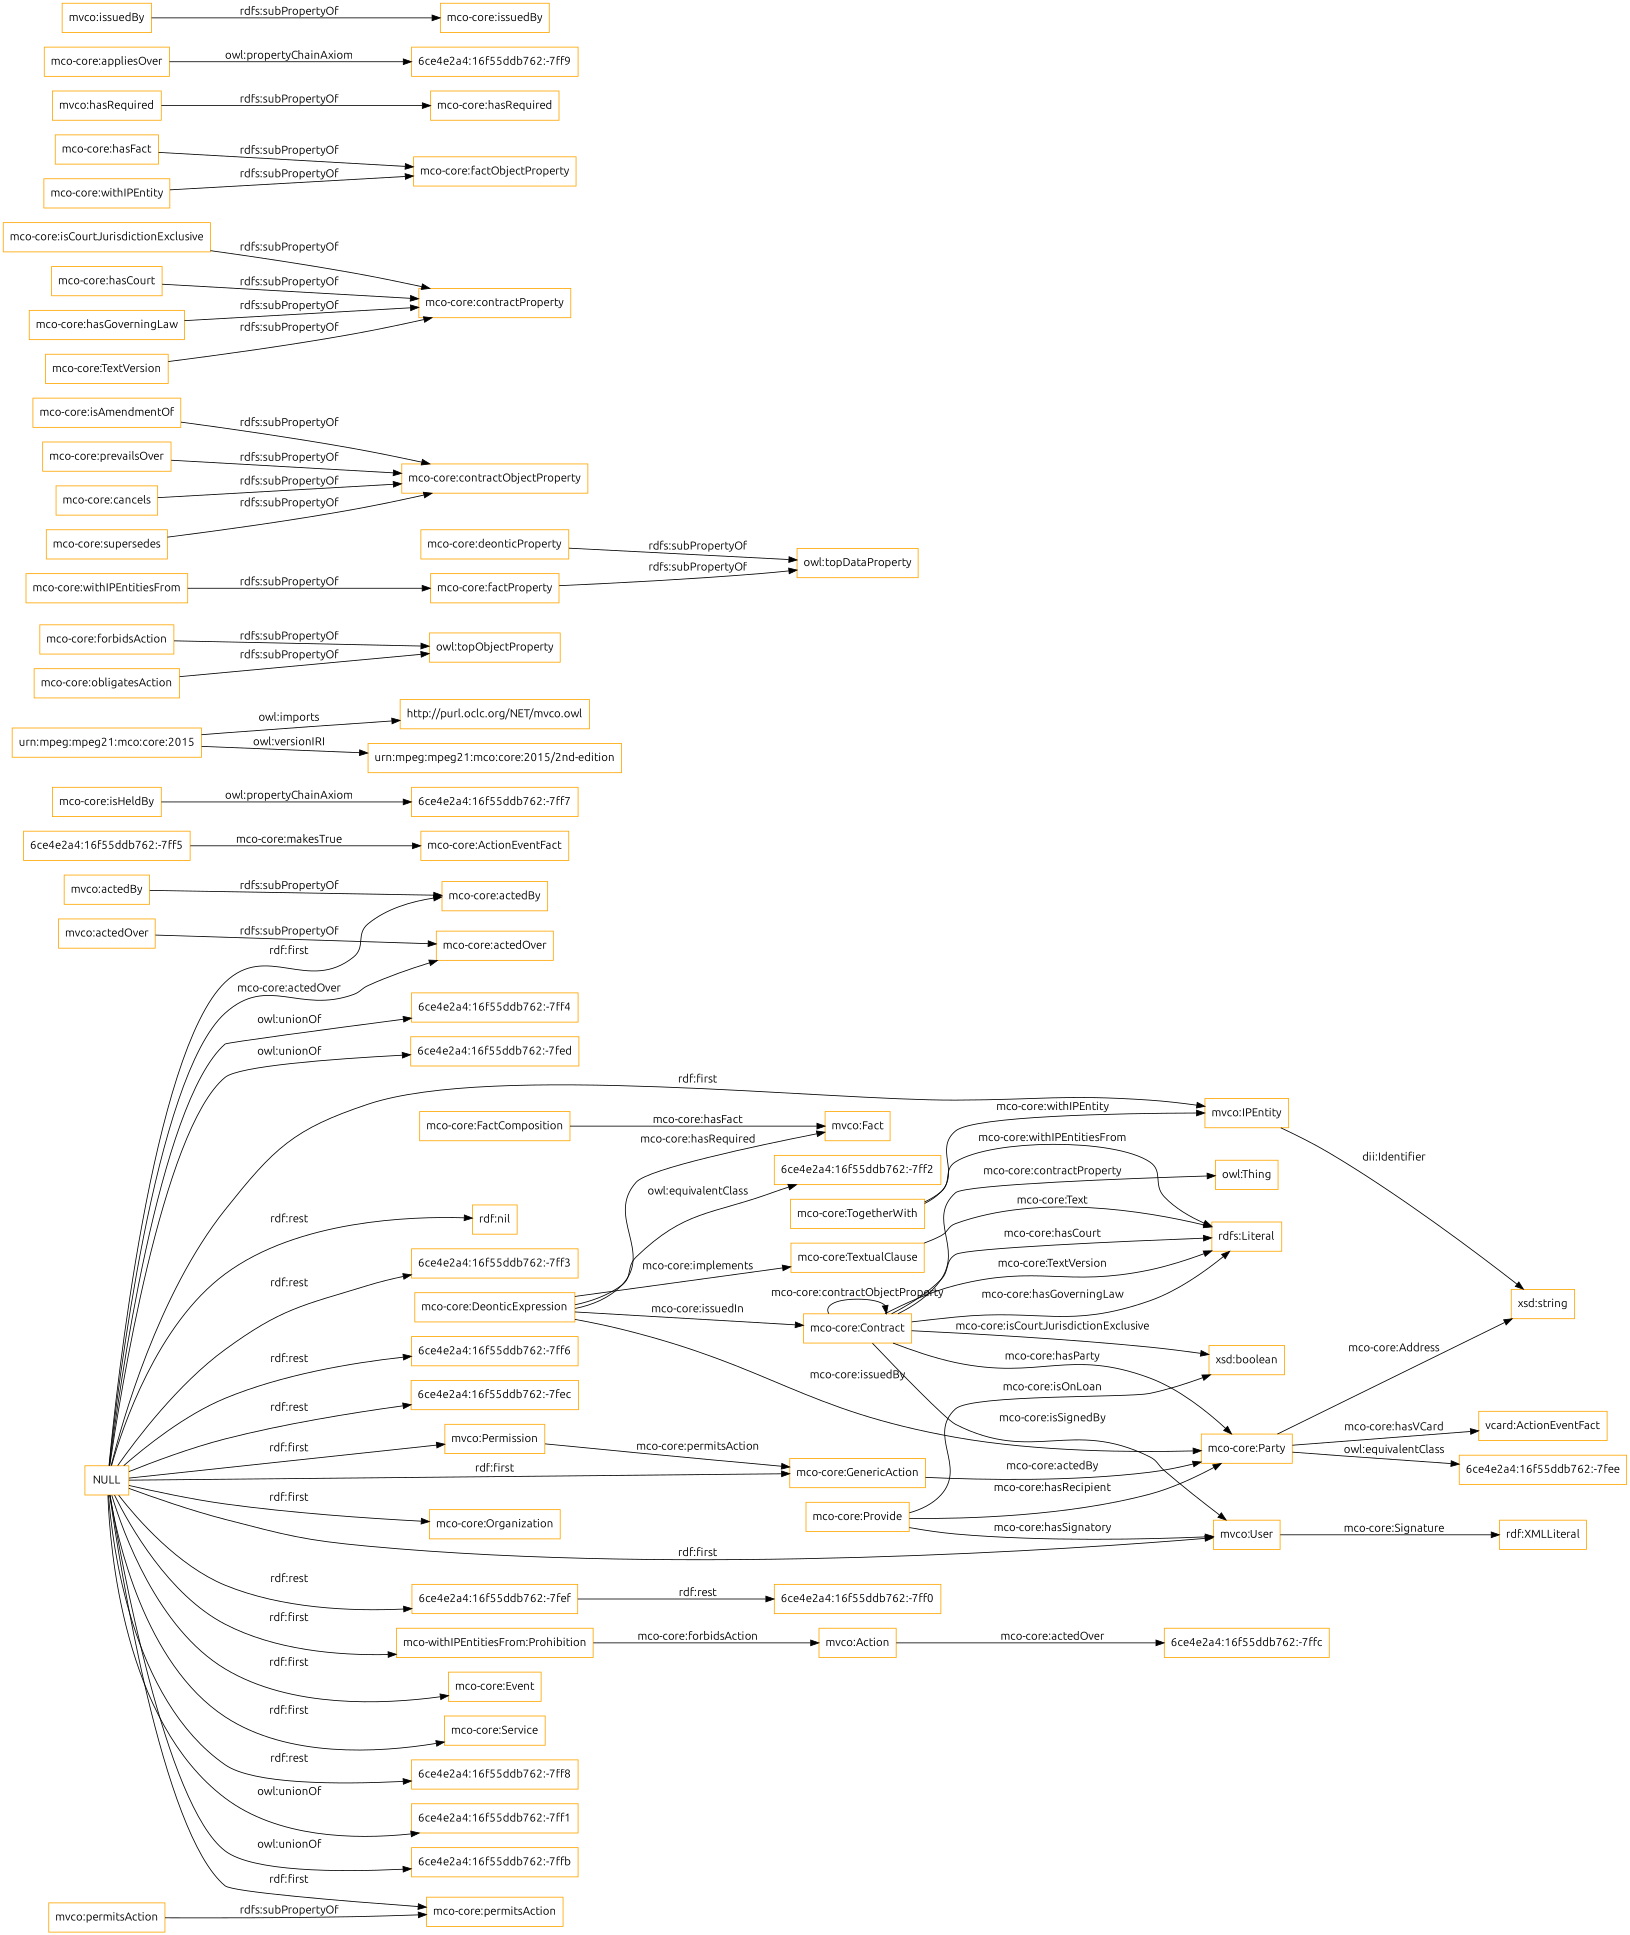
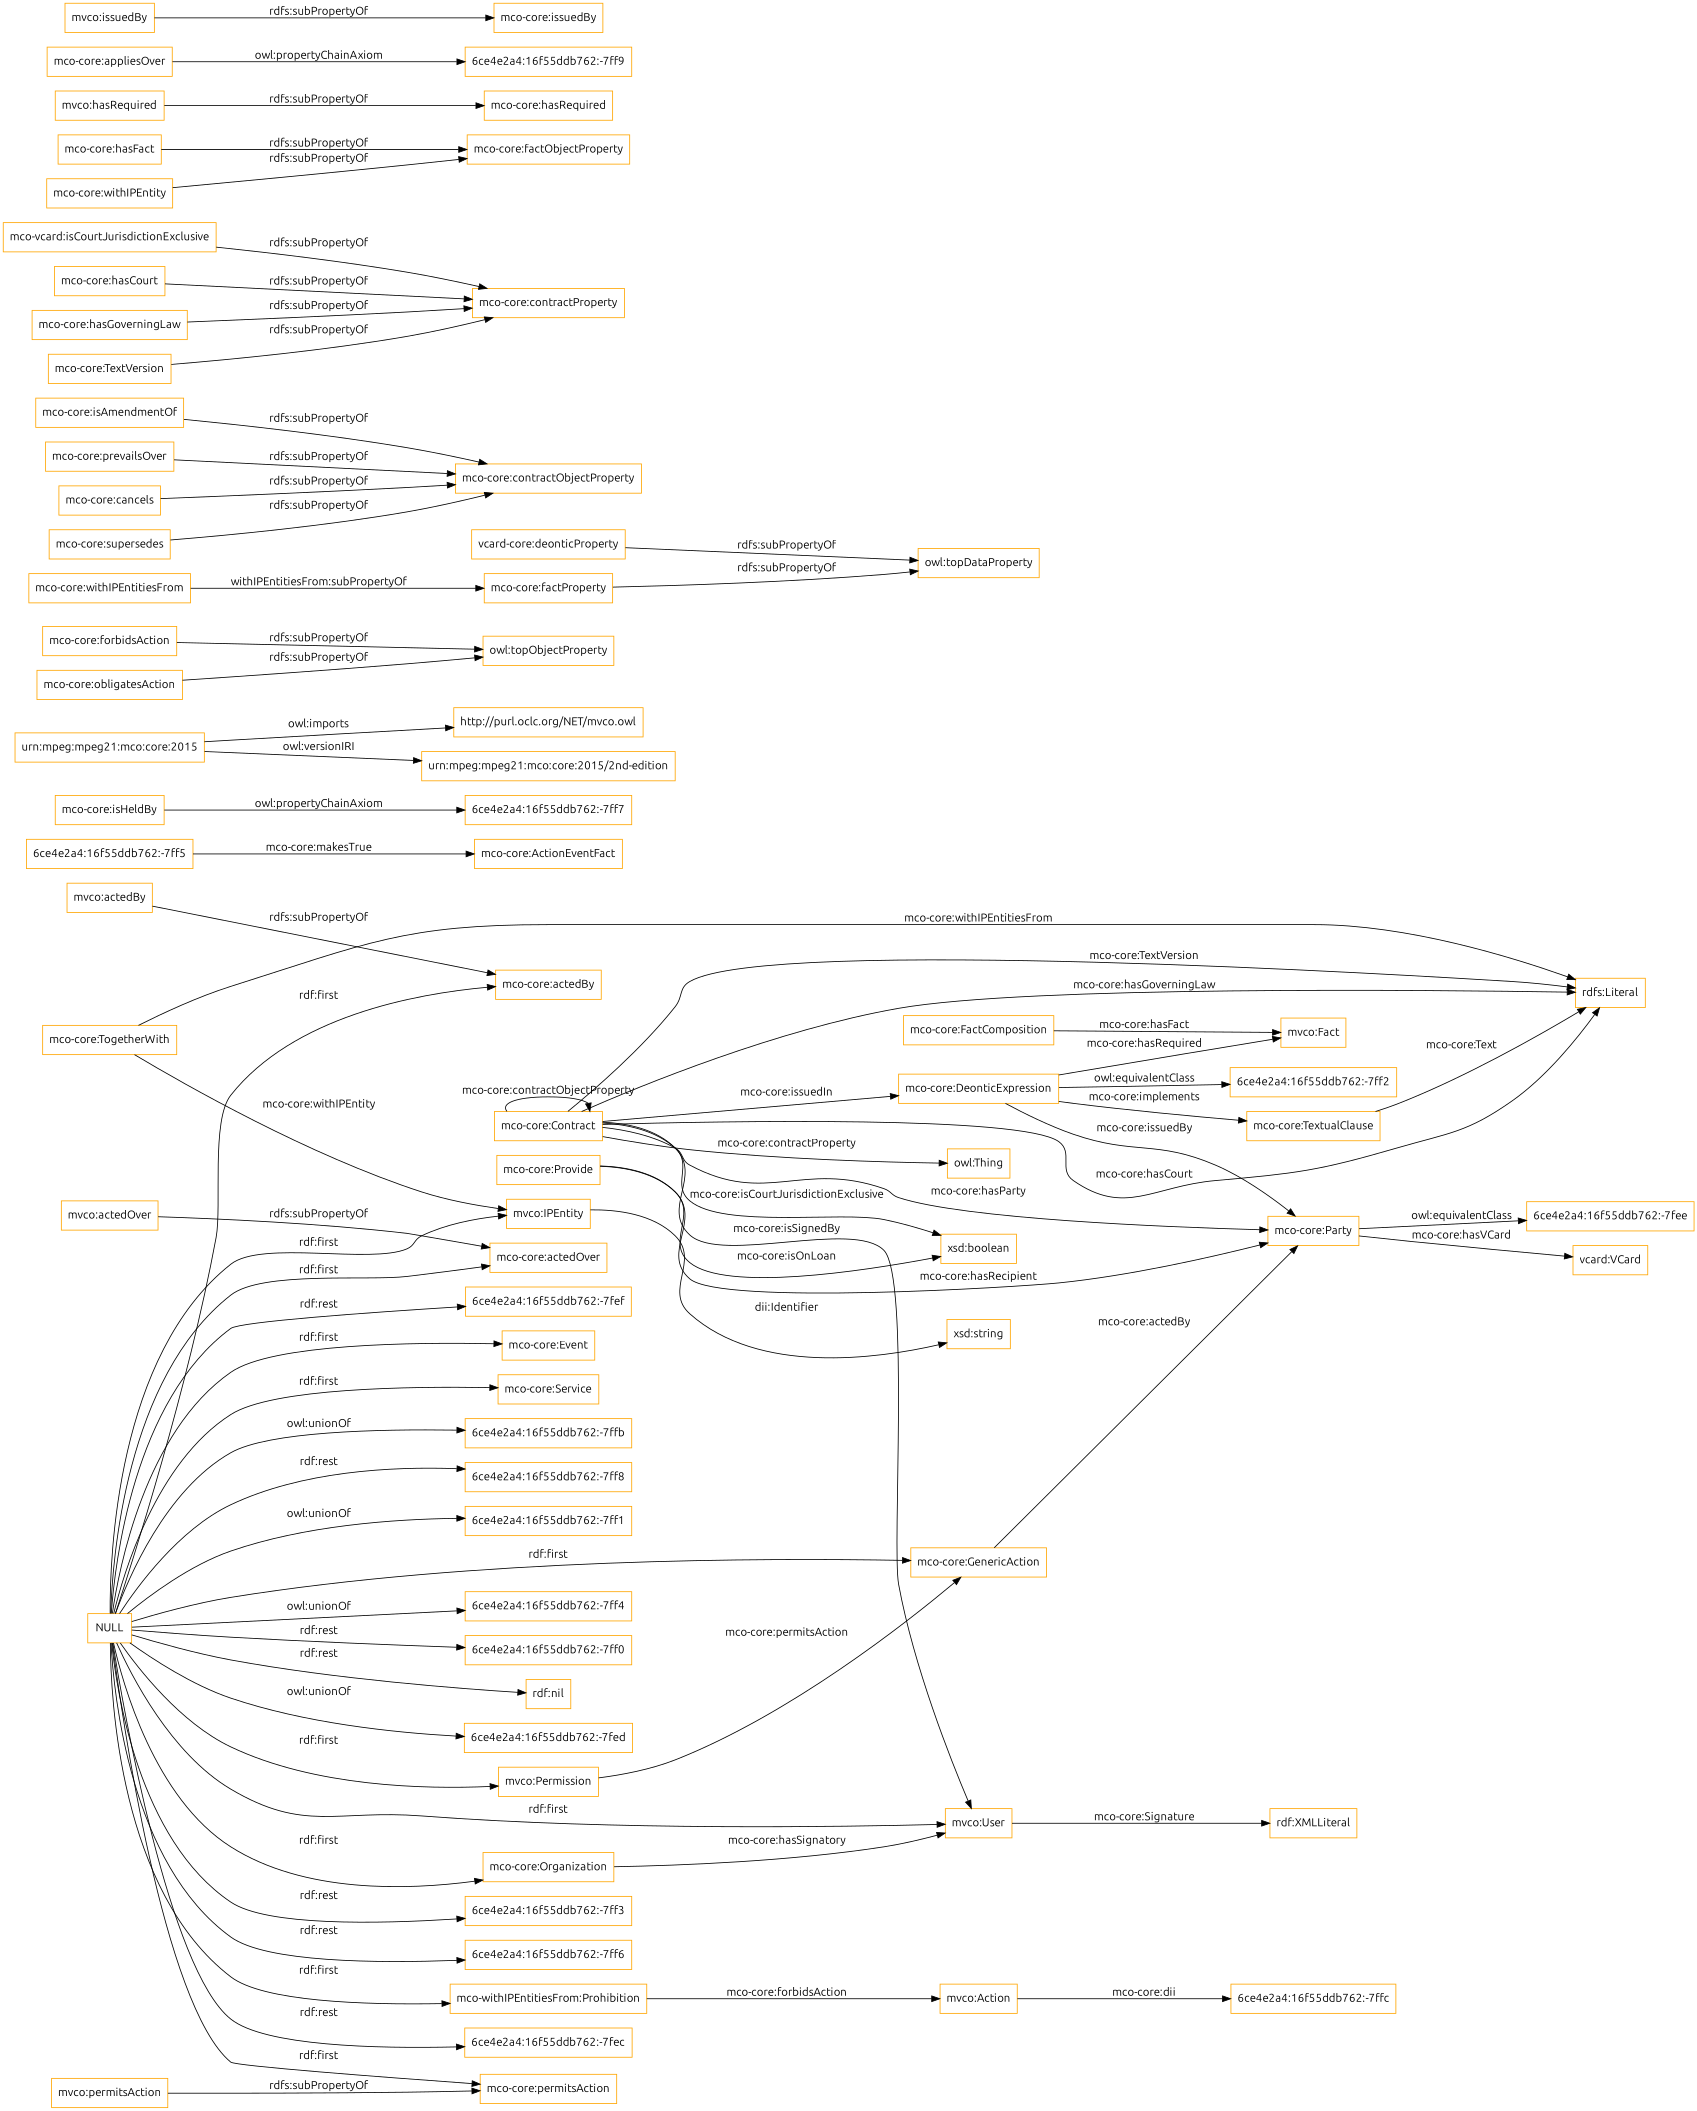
node "mco-core:isCourtJurisdictionExclusive": label "mco-core:isCourtJurisdictionExclusive" -> "mco-vcard:isCourtJurisdictionExclusive"
node "mco-core:deonticProperty": label "mco-core:deonticProperty" -> "vcard-core:deonticProperty"
edge "mco-core:withIPEntitiesFrom" -> "mco-core:factProperty": label "rdfs:subPropertyOf" -> "withIPEntitiesFrom:subPropertyOf"
edge "NULL" -> "mco-core:actedOver": label "mco-core:actedOver" -> "rdf:first"
edge "mco-core:DeonticExpression" -> "mco-core:Contract": reversed
edge "mco-core:Party" -> "xsd:string": removed, label "mco-core:Address"
node "vcard:ActionEventFact": label "vcard:ActionEventFact" -> "vcard:VCard"
edge "mco-core:Provide" -> "mvco:User": now "mco-core:Organization" -> "mvco:User"
edge "6ce4e2a4:16f55ddb762:-7fef" -> "6ce4e2a4:16f55ddb762:-7ff0": now "NULL" -> "6ce4e2a4:16f55ddb762:-7ff0"
edge "mvco:Action" -> "6ce4e2a4:16f55ddb762:-7ffc": label "mco-core:actedOver" -> "mco-core:dii"
